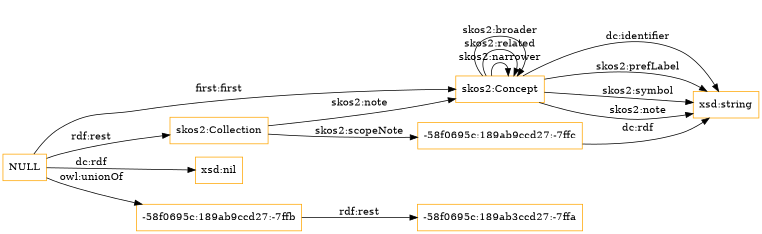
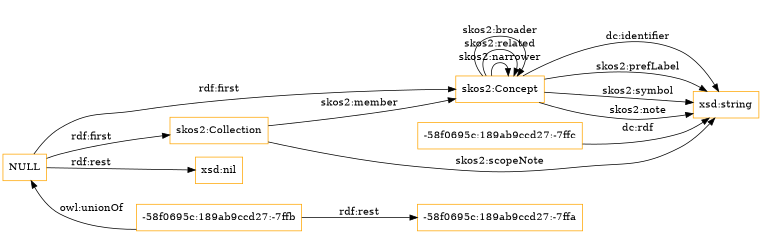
edge "NULL" -> "skos2:Concept": label "first:first" -> "rdf:first"
edge "skos2:Collection" -> "skos2:Concept": label "skos2:note" -> "skos2:member"
edge "NULL" -> "skos2:Collection": label "rdf:rest" -> "rdf:first"
edge "skos2:Collection" -> "-58f0695c:189ab9ccd27:-7ffc": now "skos2:Collection" -> "xsd:string"
edge "NULL" -> "xsd:nil": label "dc:rdf" -> "rdf:rest"
edge "NULL" -> "-58f0695c:189ab9ccd27:-7ffb": reversed
node "-58f0695c:189ab3ccd27:-7ffa": label "-58f0695c:189ab3ccd27:-7ffa" -> "-58f0695c:189ab9ccd27:-7ffa"
